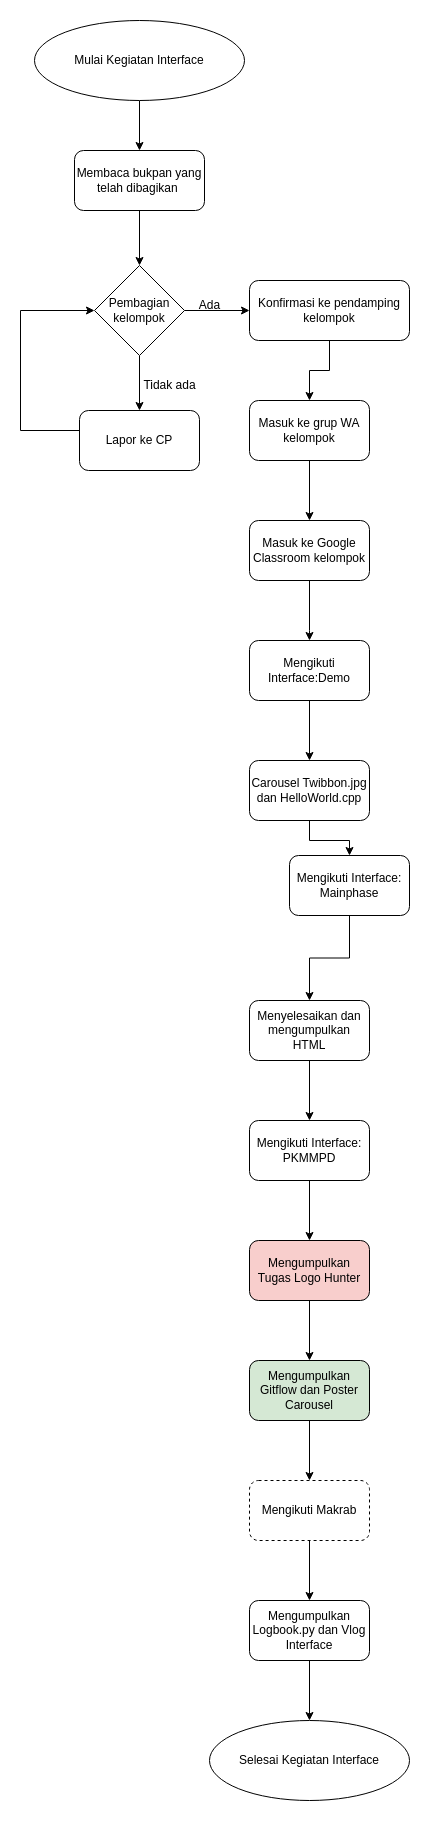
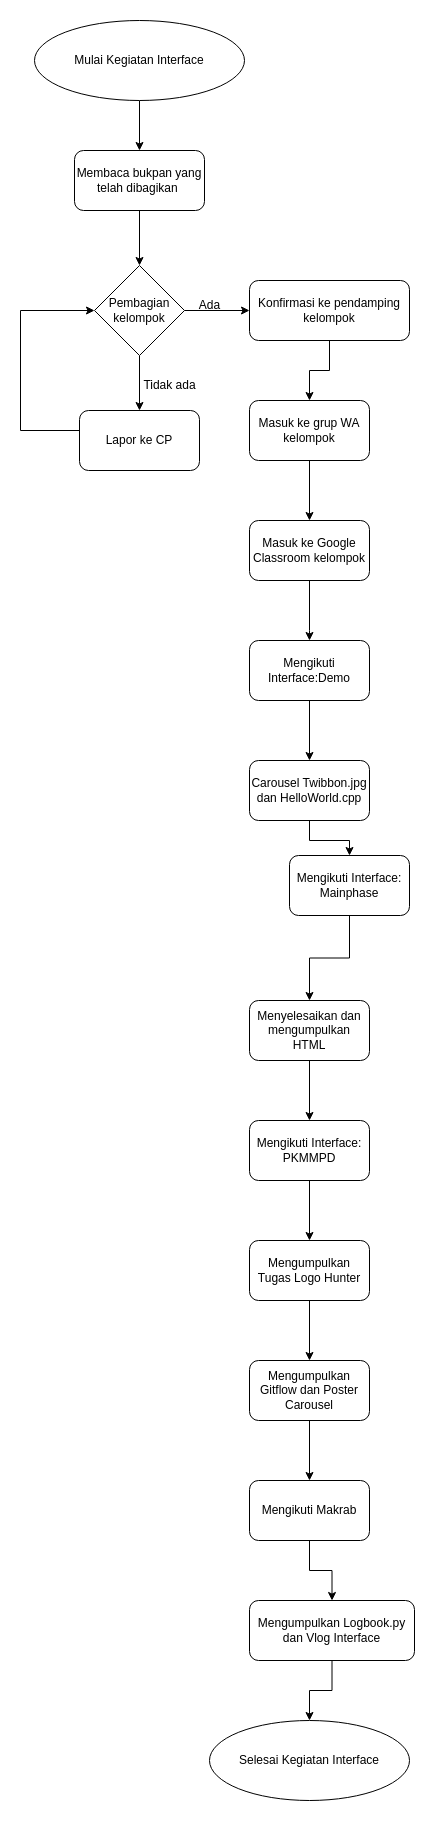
node "Mengumpulkan Tugas Logo Hunter": fillcolor #f8cecc -> #ffffff
node "Mengumpulkan Gitflow dan Poster Carousel": fillcolor #d5e8d4 -> #ffffff
node "Mengikuti Makrab": style dashed -> solid
node "Mengumpulkan Logbook.py dan Vlog Interface": size 120x60 -> 165x60
